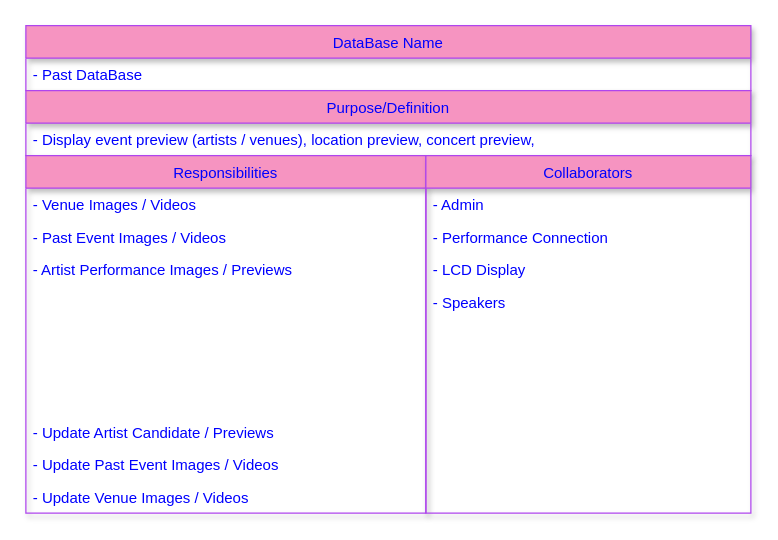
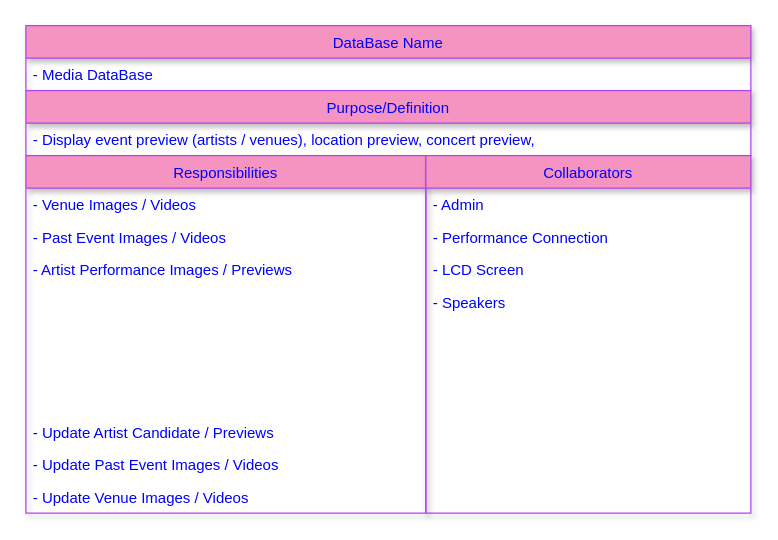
node "- Past DataBase": label "- Past DataBase" -> "- Media DataBase"
node "- LCD Display": label "- LCD Display" -> "- LCD Screen"
